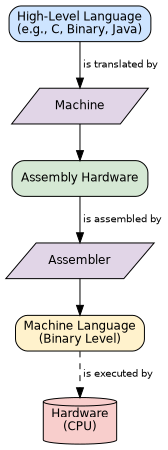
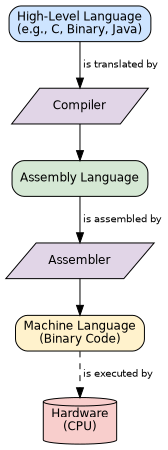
node "Machine": label "Machine" -> "Compiler"
node "Assembly Hardware": label "Assembly Hardware" -> "Assembly Language"
node "Machine Language (Binary Level)": label "Machine Language (Binary Level)" -> "Machine Language (Binary Code)"
